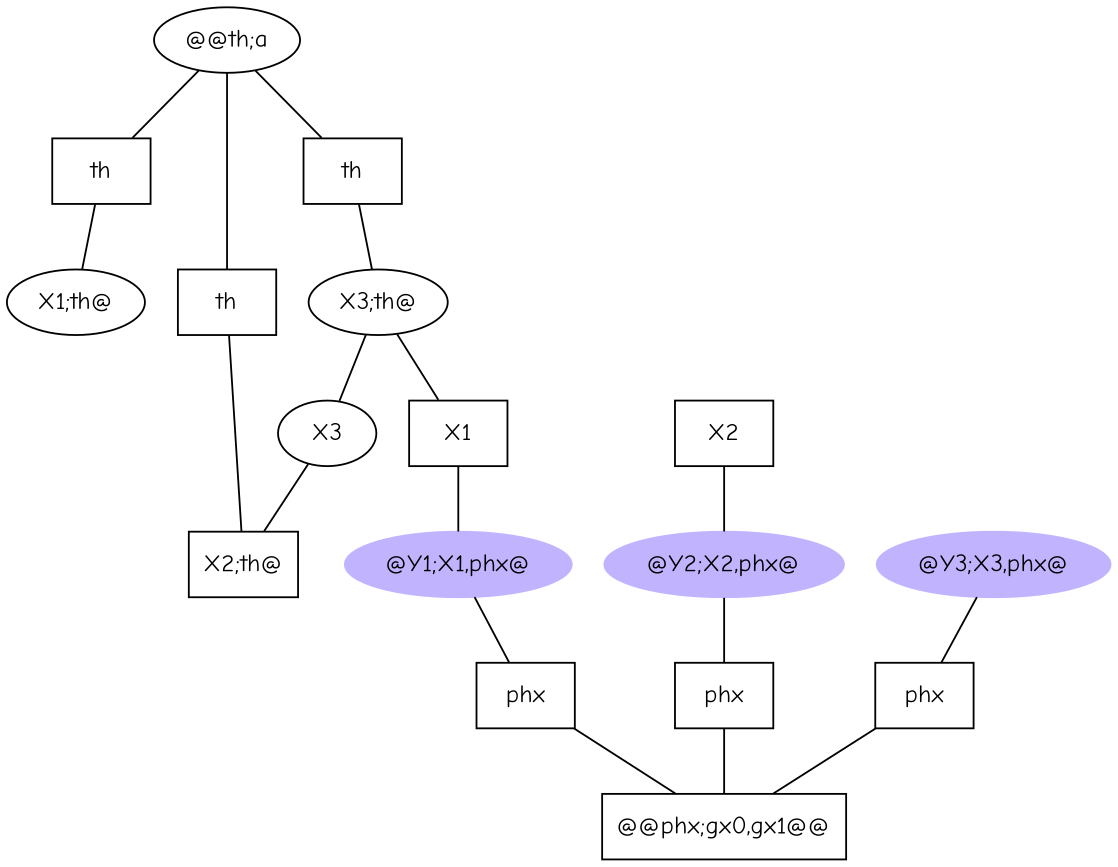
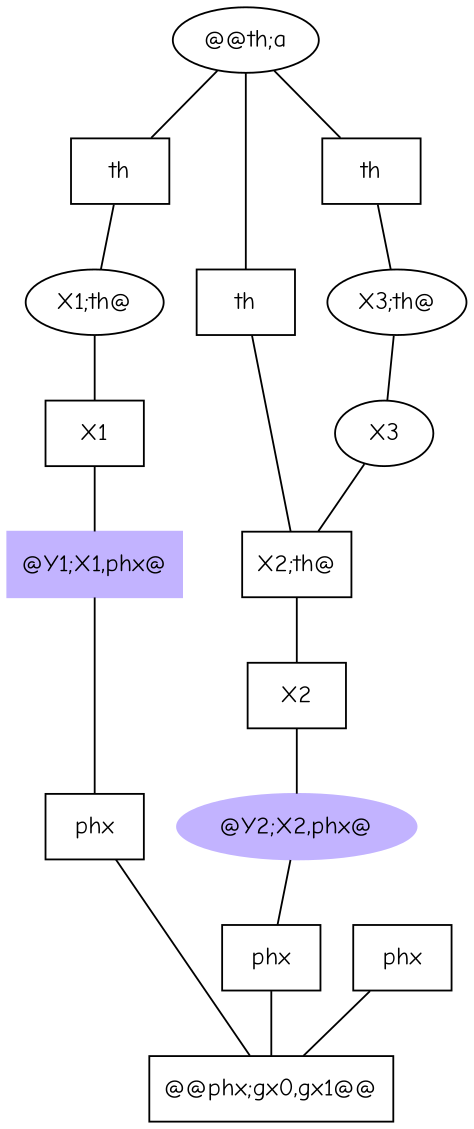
edge "X3;th@" -- "X1": now "X1;th@" -- "X1"
node "@Y1;X1,phx@": shape ellipse -> box
node "@Y3;X3,phx@": removed
edge "X2;th@" -- "X2": added
